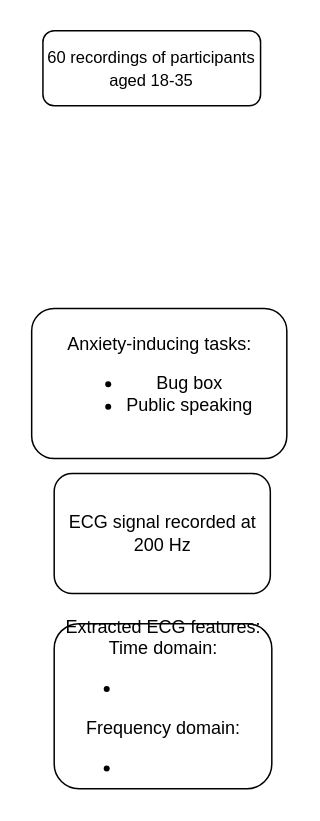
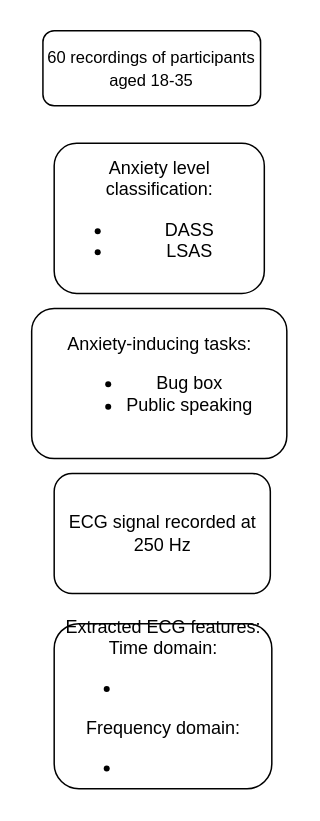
node "Anxiety level classification: DASS LSAS": added
node "ECG signal recorded at 200 Hz": label "ECG signal recorded at 200 Hz" -> "ECG signal recorded at 250 Hz"
